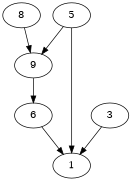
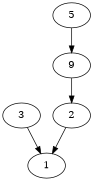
node "8": removed
edge "5" -> "1": removed
node "6": label "6" -> "2"
